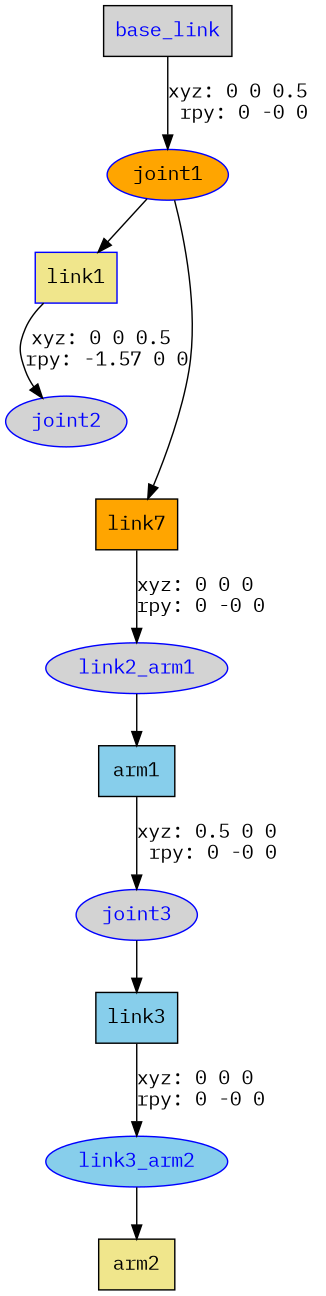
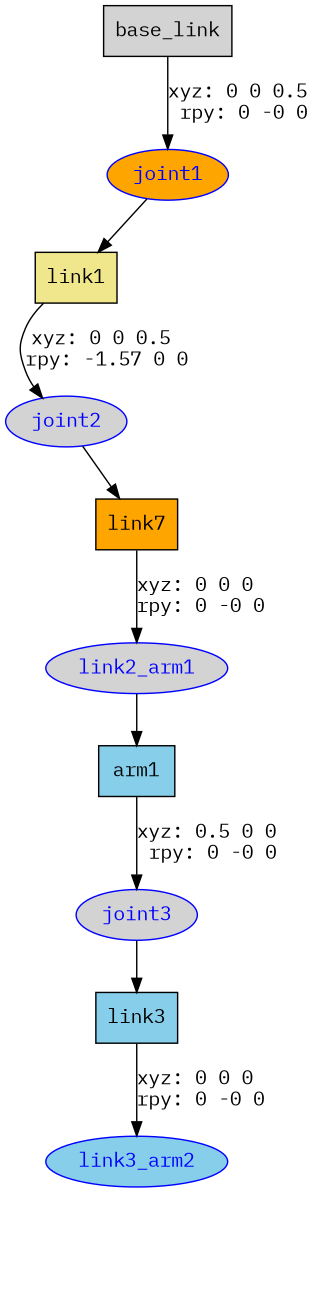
node "base_link": fontcolor blue -> black
node "joint1": fontcolor black -> blue
node "link1": color blue -> black
edge "joint1" -> "link7": now "joint2" -> "link7"
node "arm2": removed
